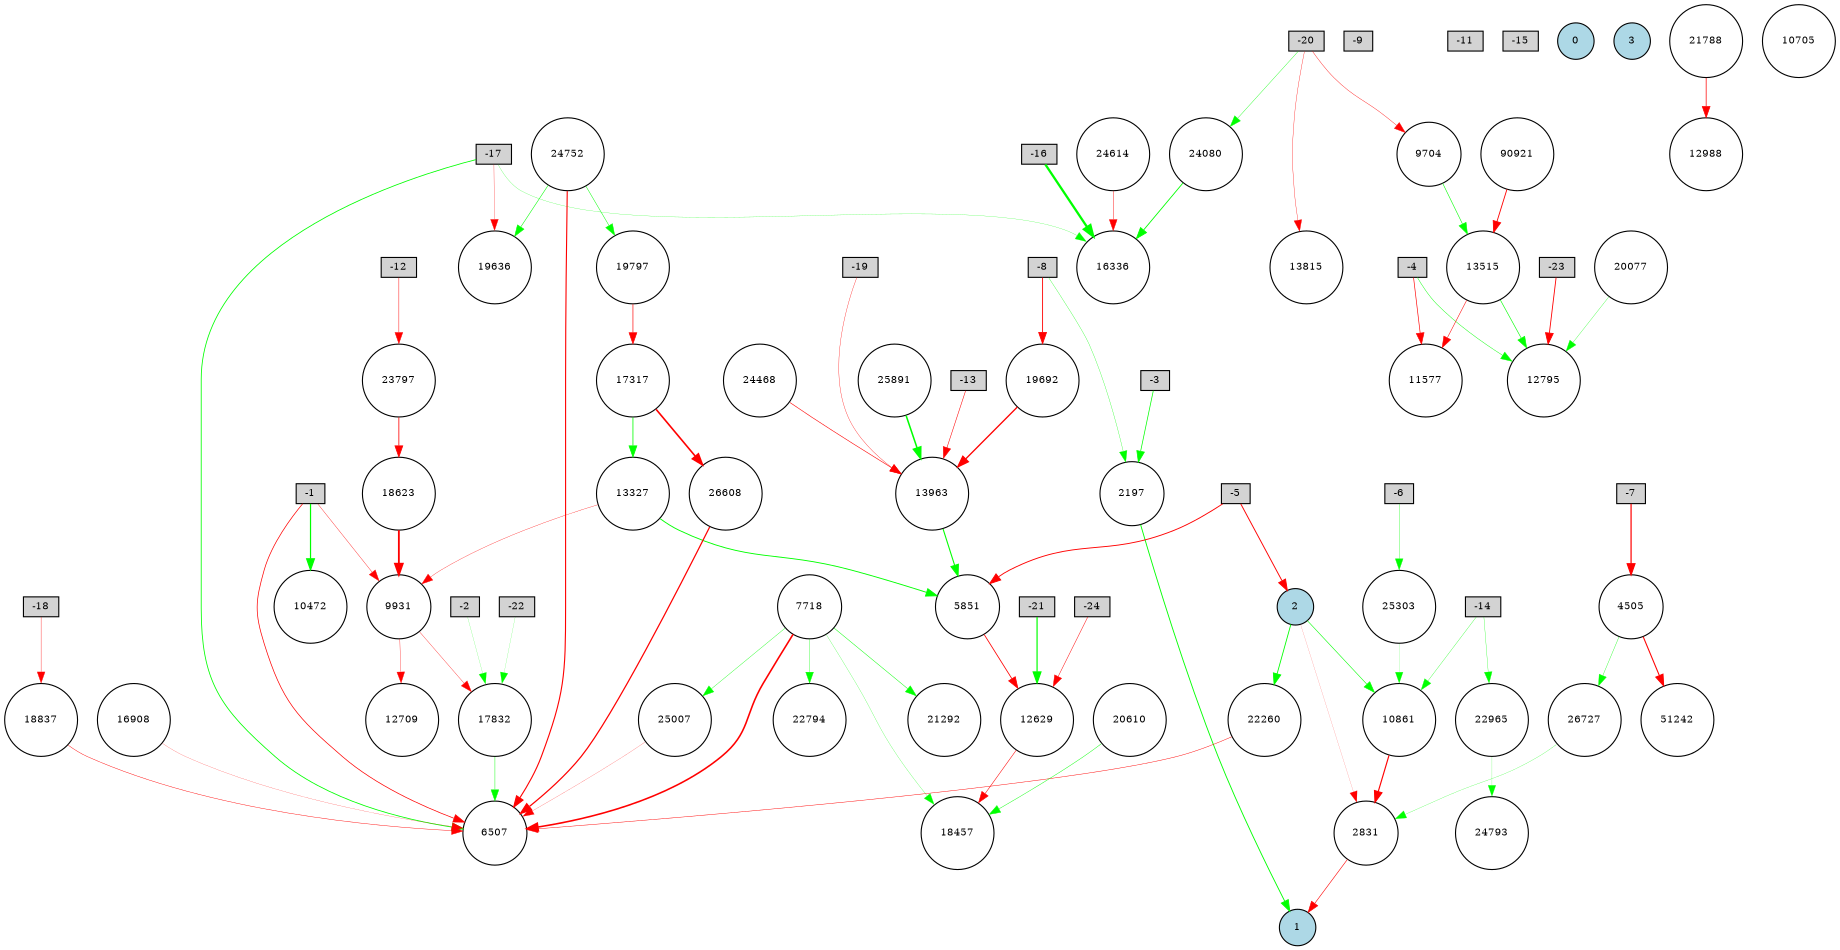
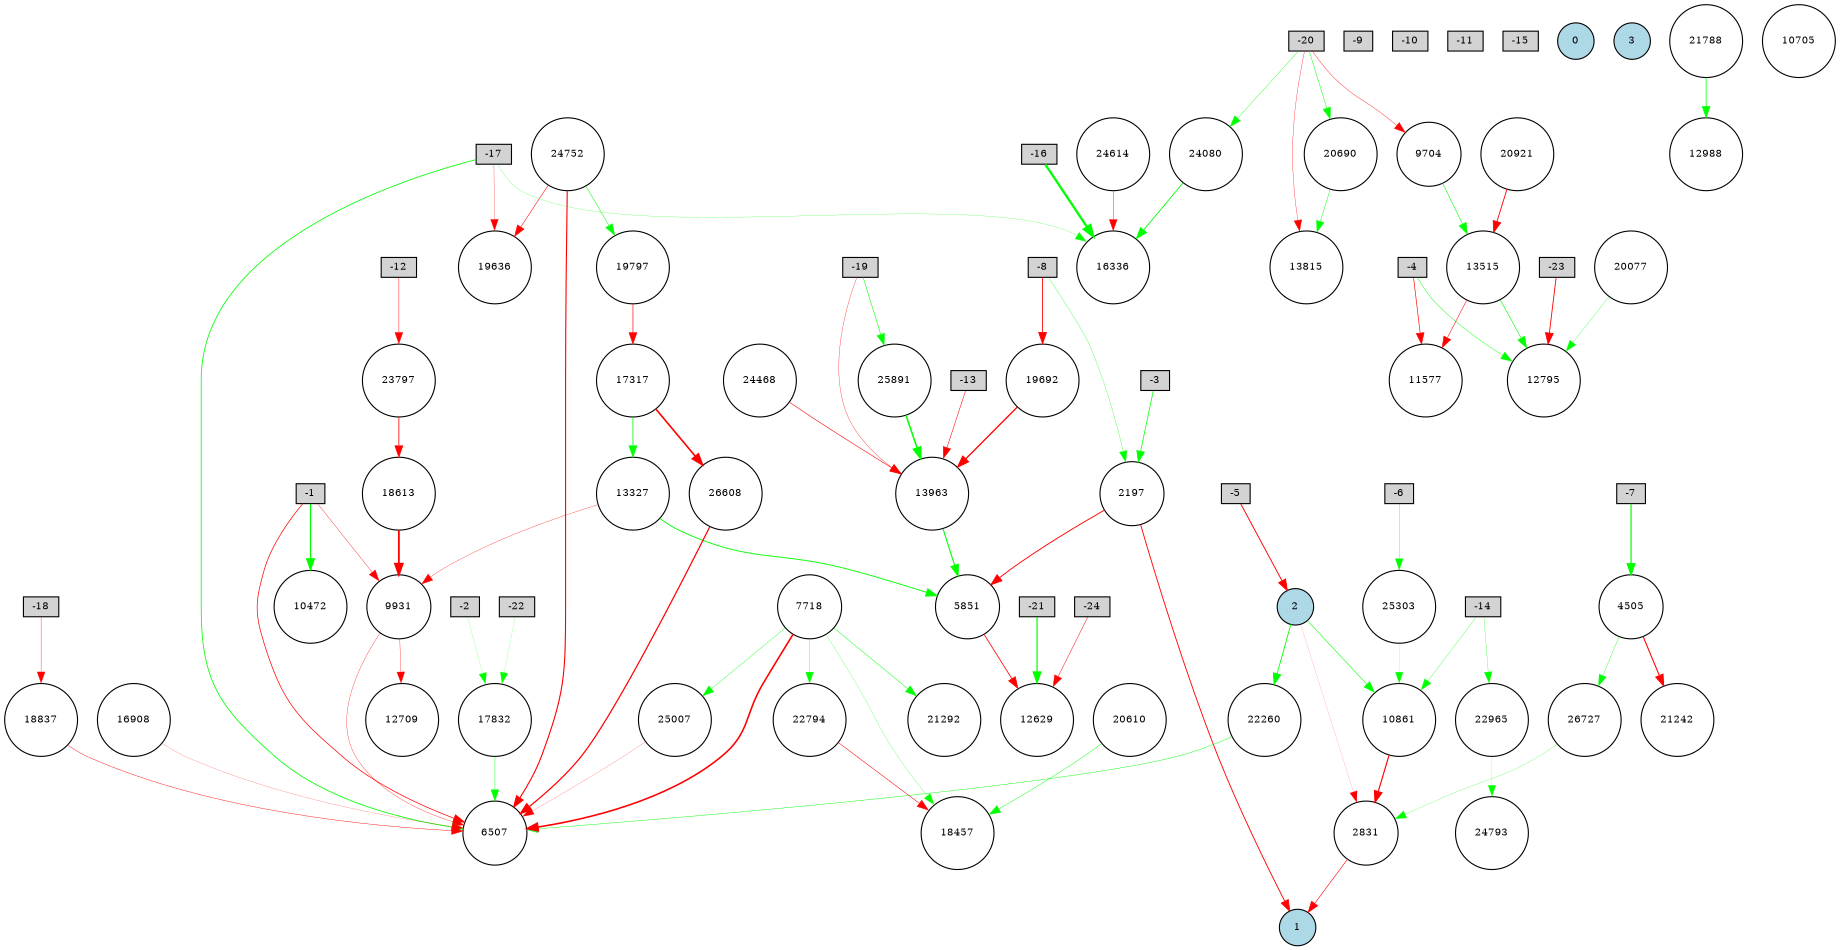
node "-10": added
edge "21788" -> "12988": color red -> green
node "20690": added
node "90921": label "90921" -> "20921"
edge "24752" -> "19636": color green -> red
edge "-19" -> "25891": added
node "18623": label "18623" -> "18613"
edge "-7" -> "4505": color red -> green
edge "-5" -> "5851": now "2197" -> "5851"
edge "9931" -> "17832": now "9931" -> "6507"
edge "2197" -> "1": color green -> red
node "51242": label "51242" -> "21242"
edge "12629" -> "18457": now "22794" -> "18457"
edge "22260" -> "6507": color red -> green
